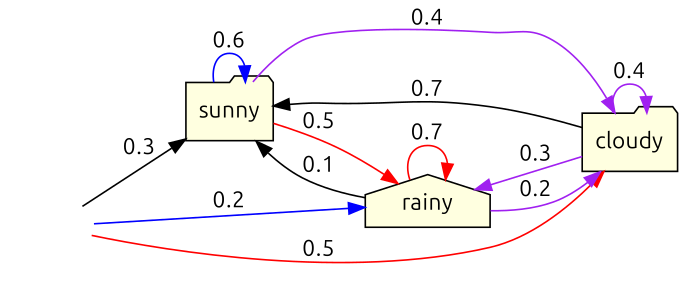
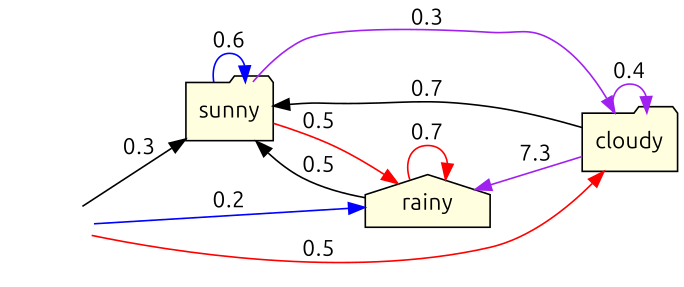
edge "sunny" -> "cloudy": label "0.4" -> "0.3"
edge "cloudy" -> "rainy": label "0.3" -> "7.3"
edge "rainy" -> "sunny": label "0.1" -> "0.5"
edge "rainy" -> "cloudy": removed, label "0.2"
